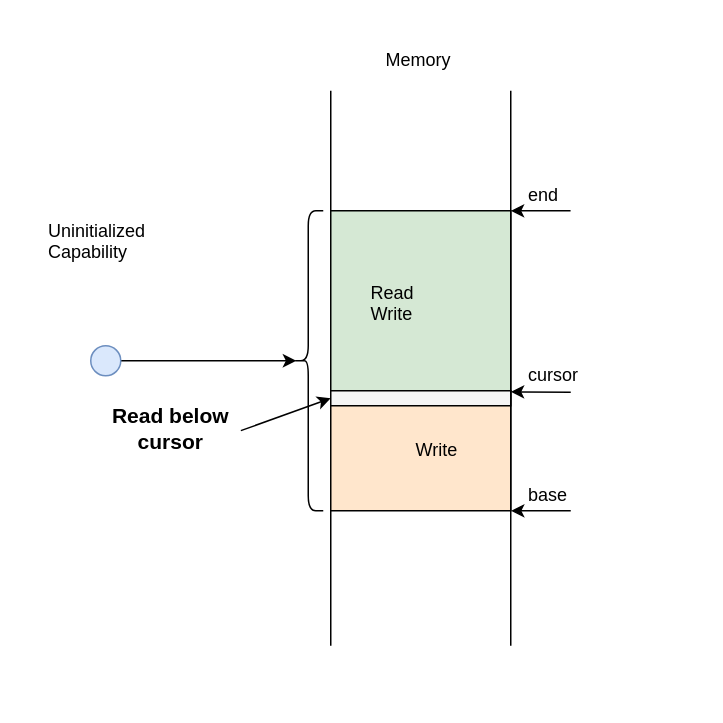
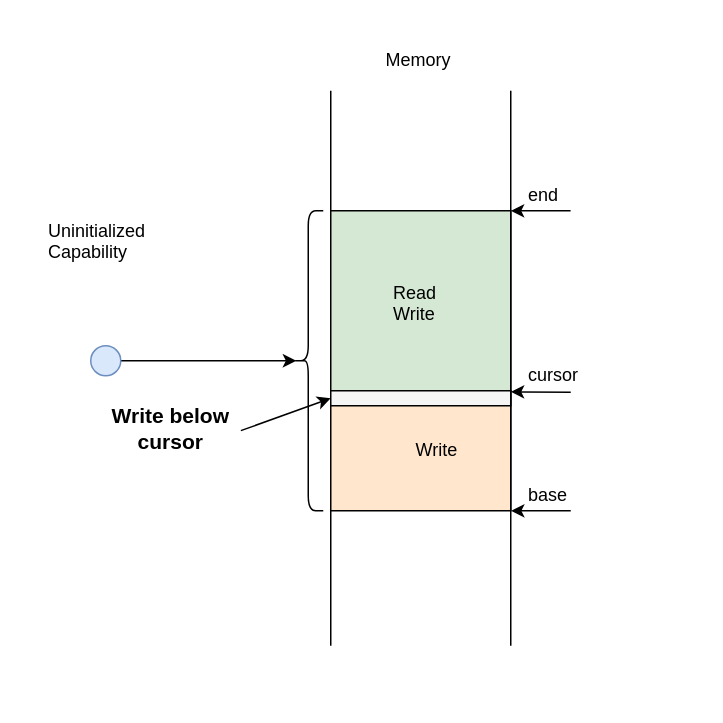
node "Read Write": moved (398, 301) -> (421, 301)
node "Read belowcursor": label "Read belowcursor" -> "Write belowcursor"
